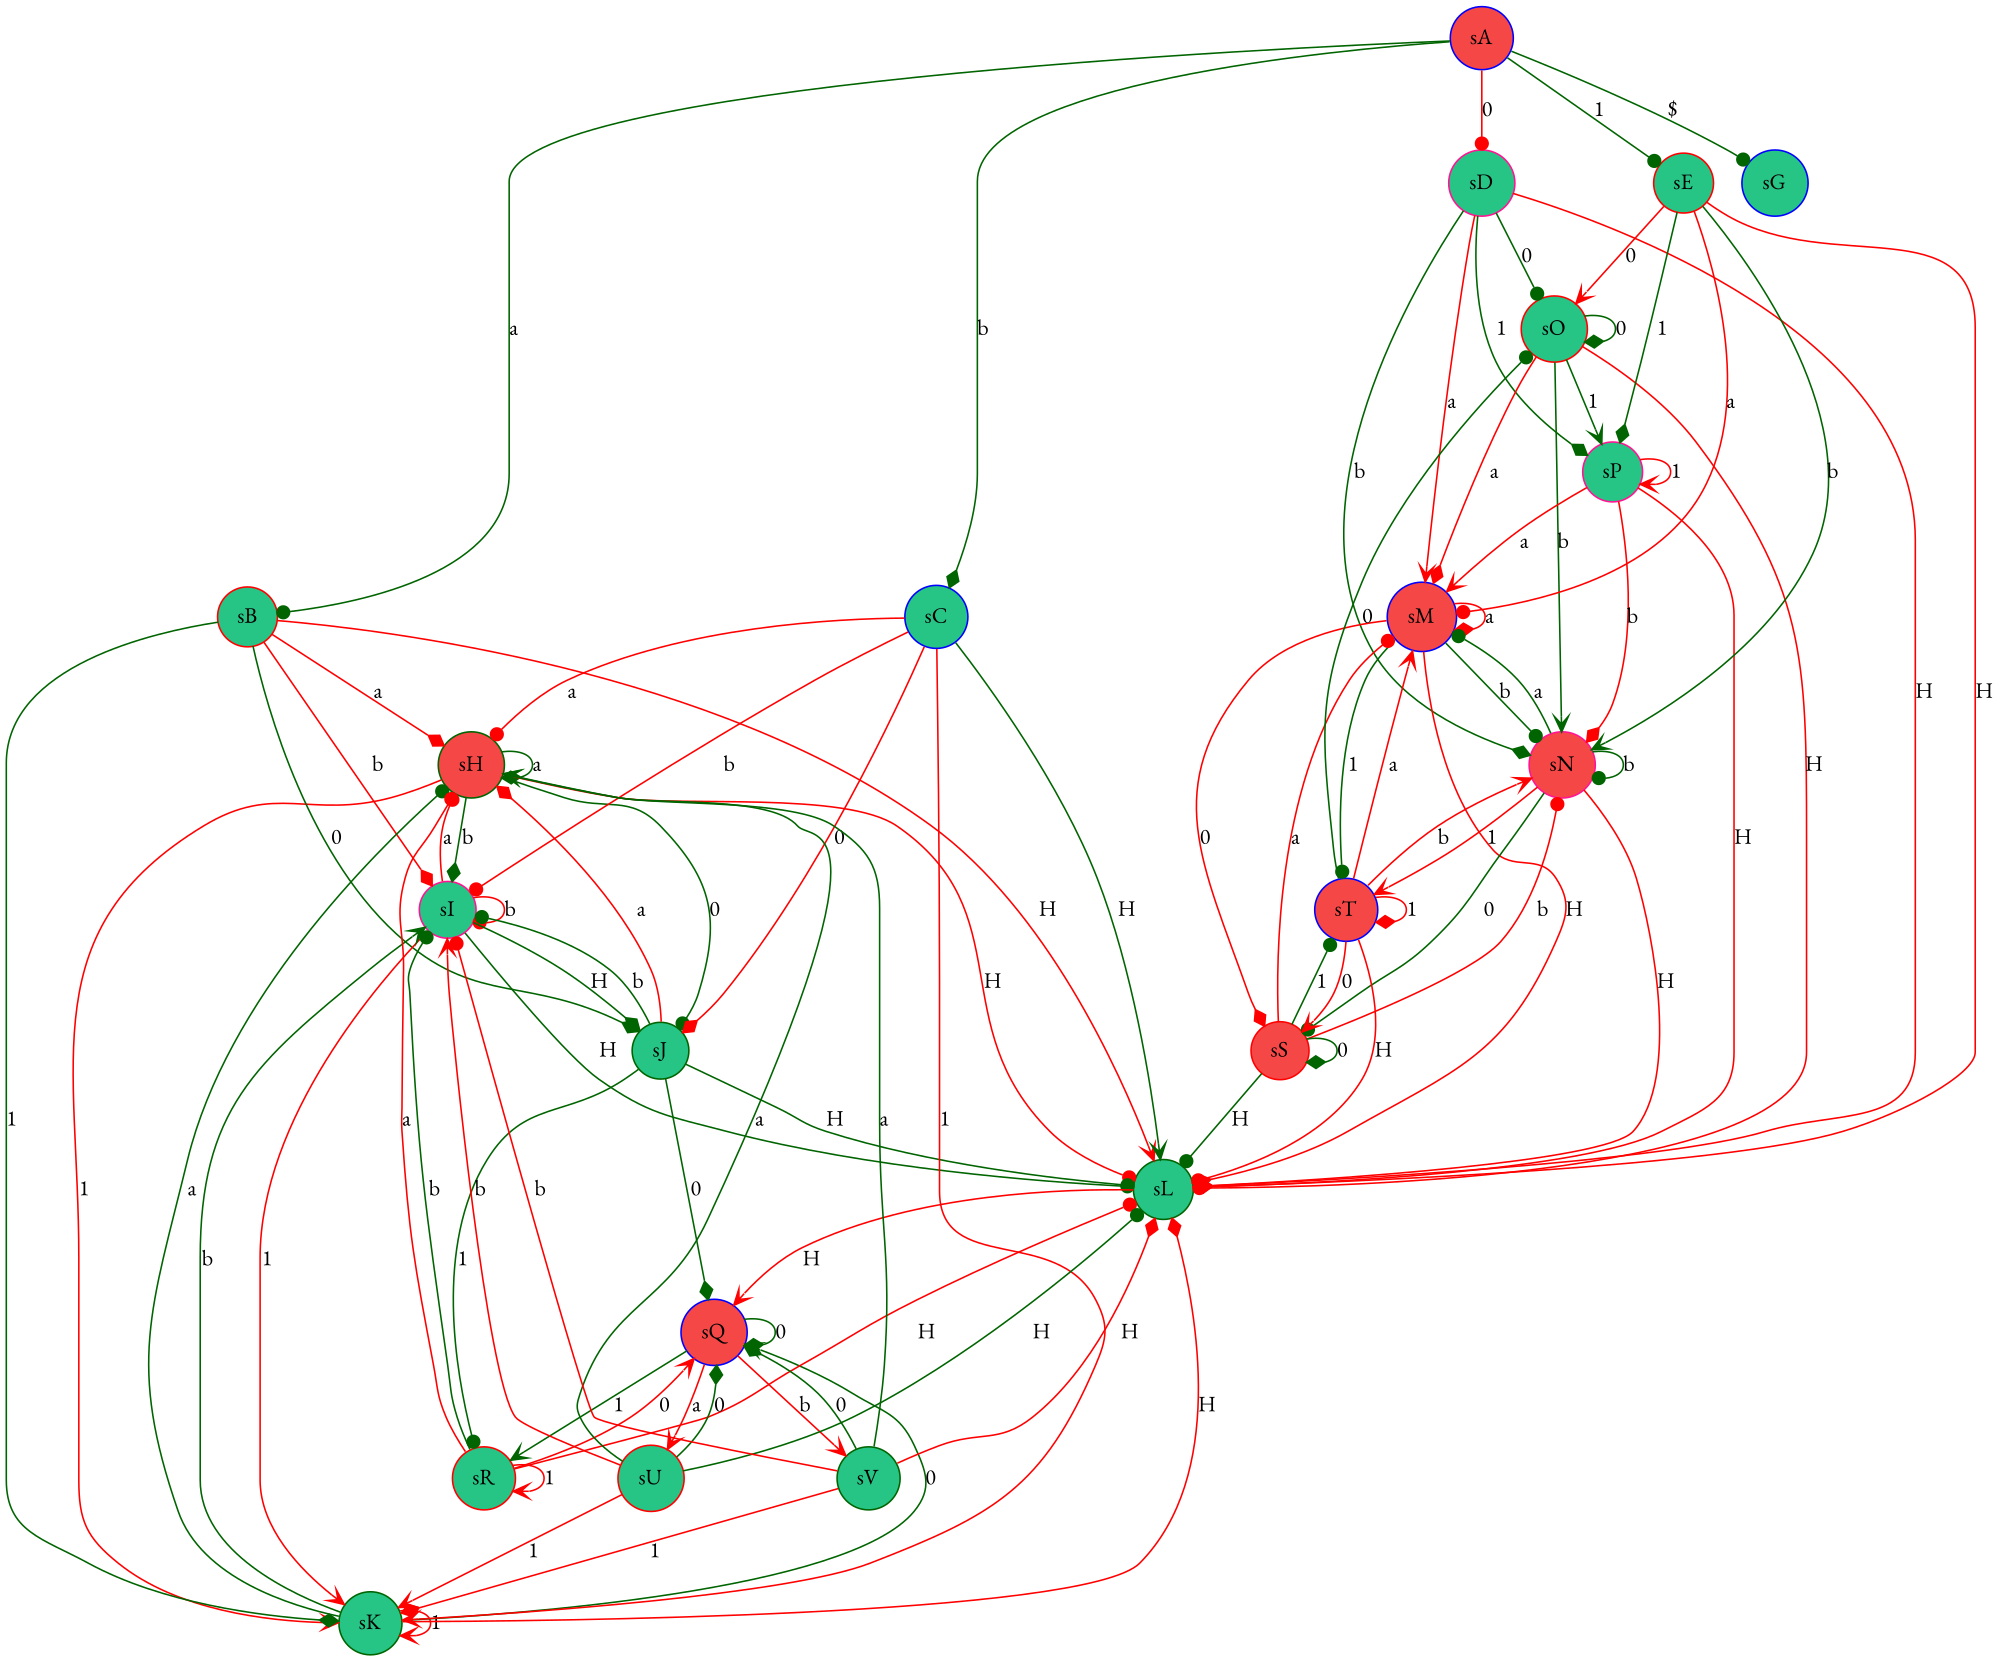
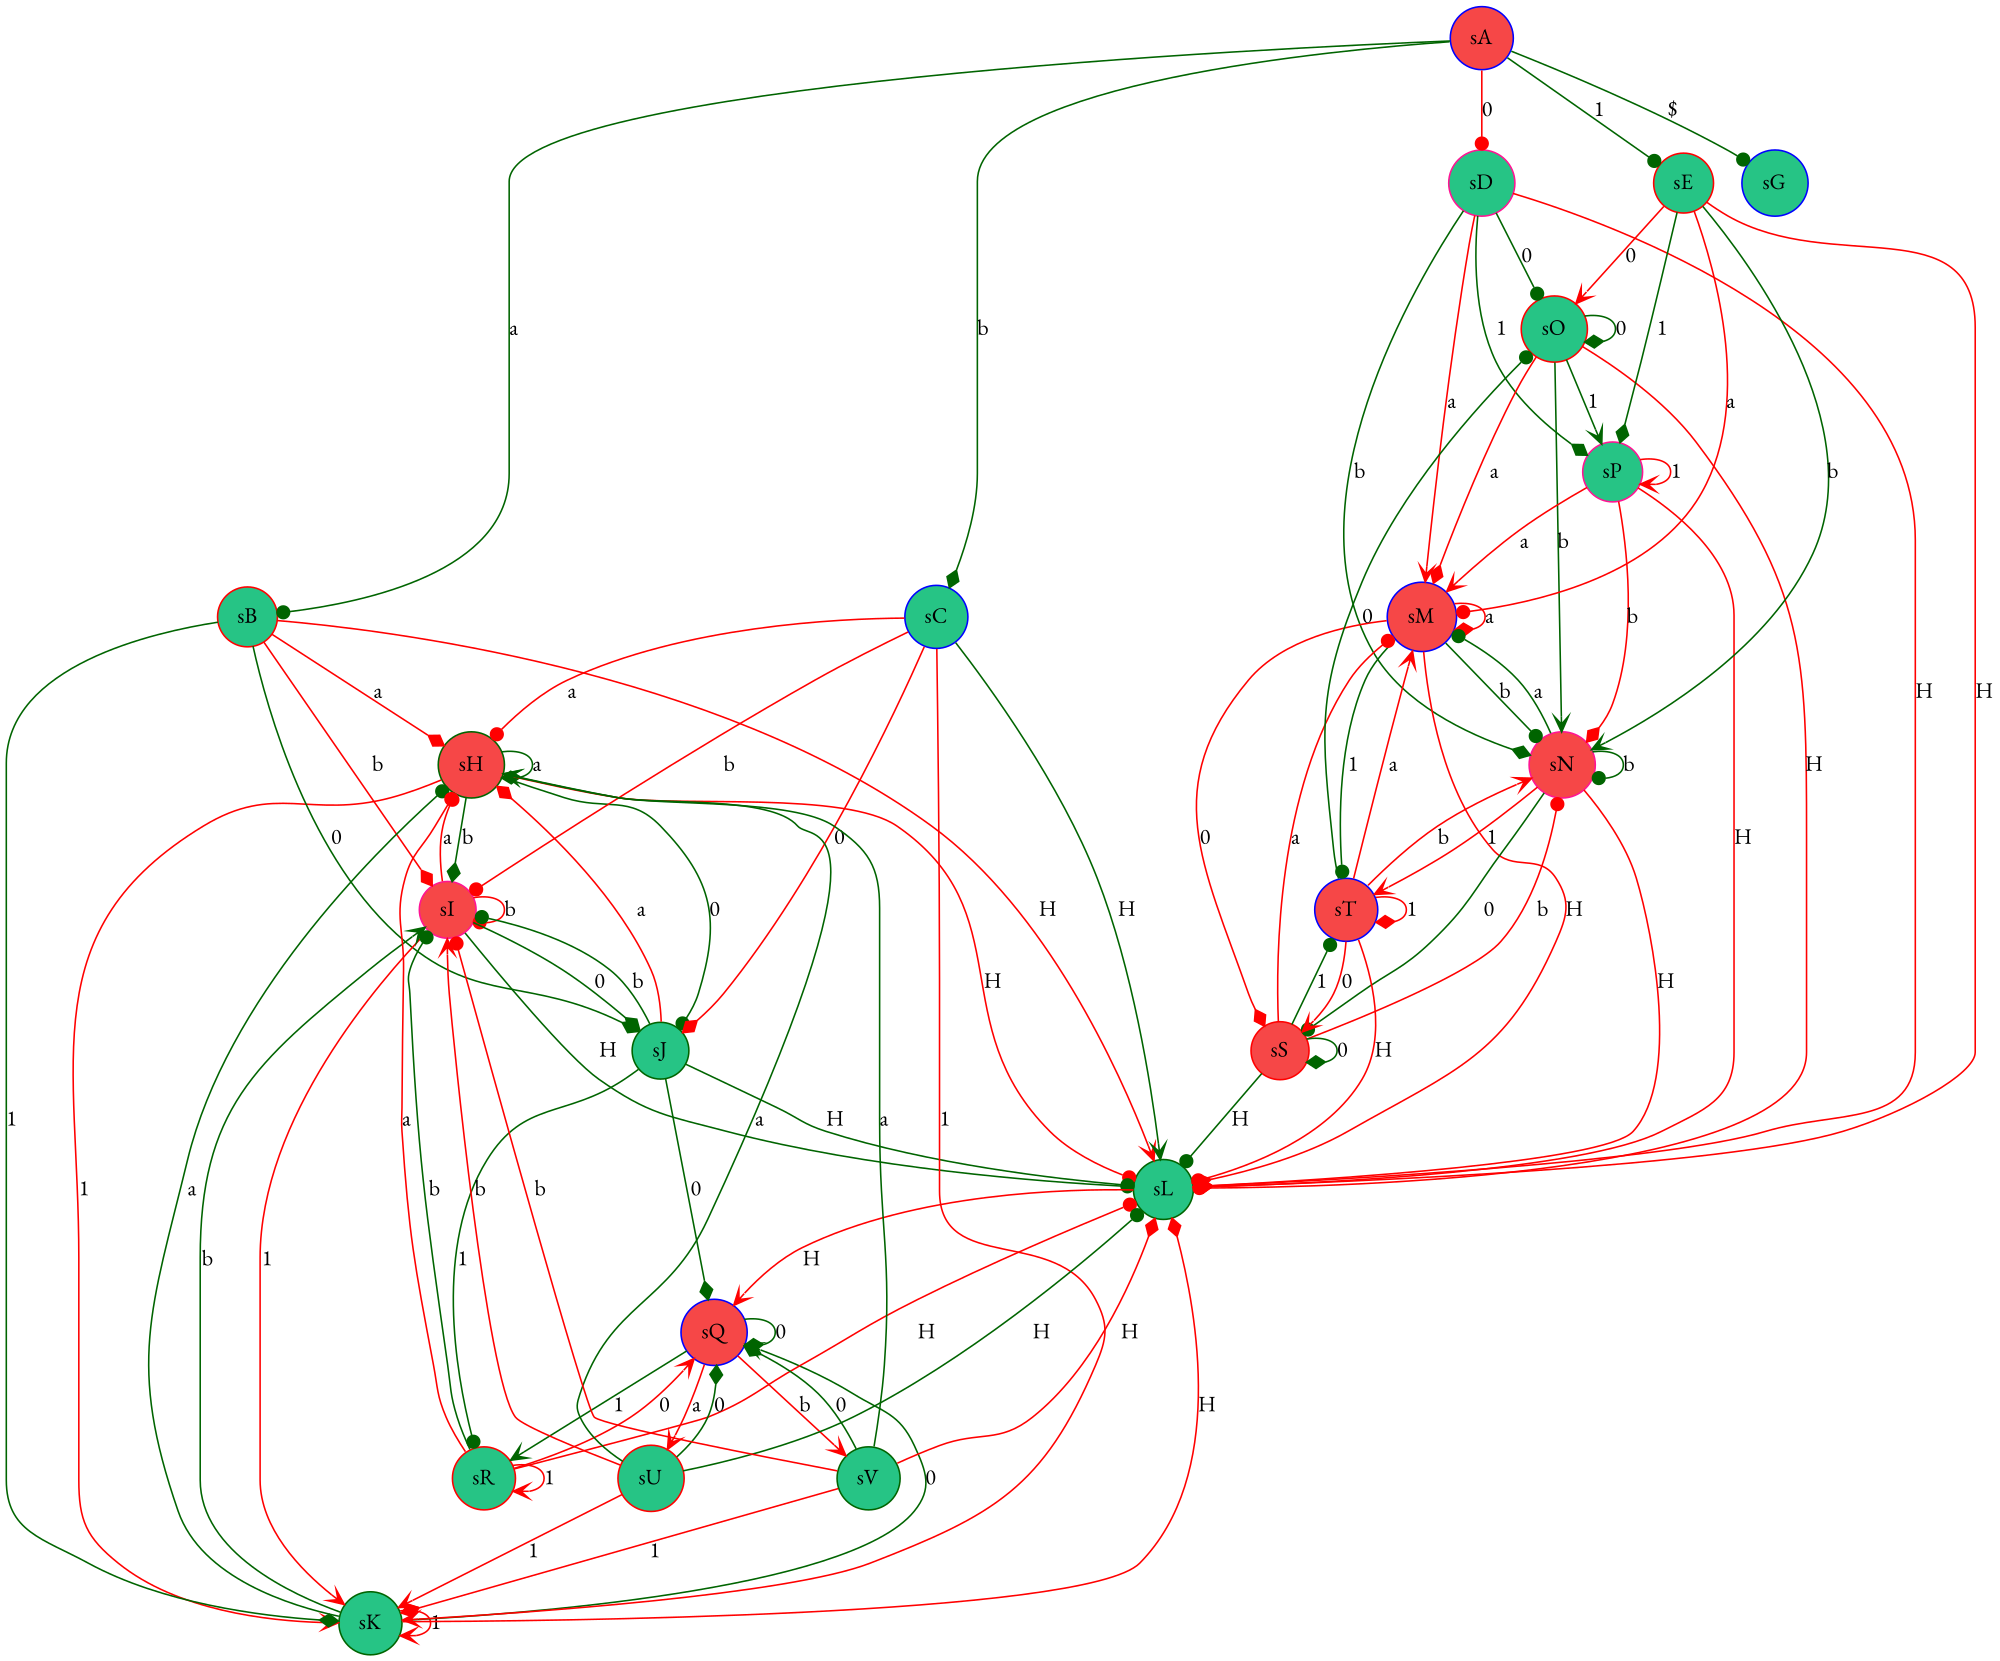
node "sI": fillcolor #26c485 -> #f64747
edge "sI" -> "sJ": label "H" -> "0"
